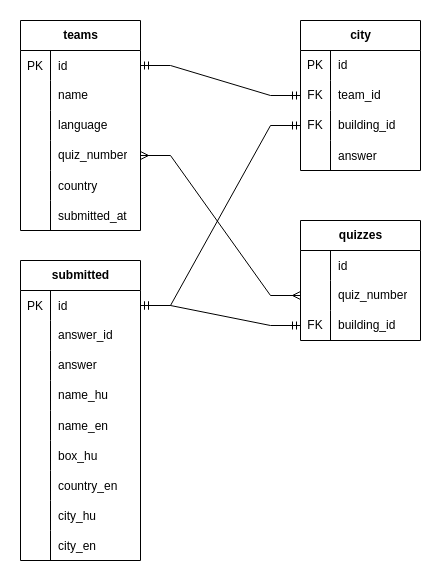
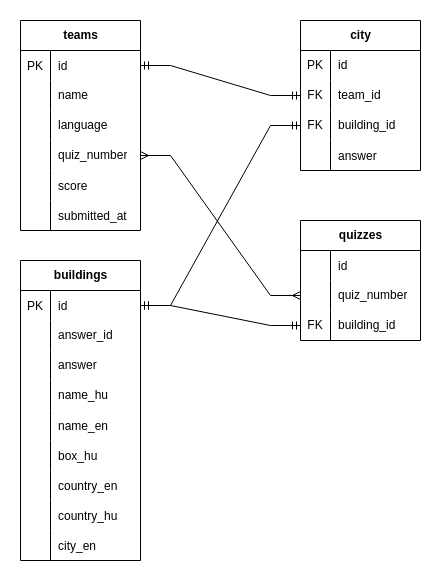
node "country": label "country" -> "score"
node "submitted": label "submitted" -> "buildings"
node "city_hu": label "city_hu" -> "country_hu"
